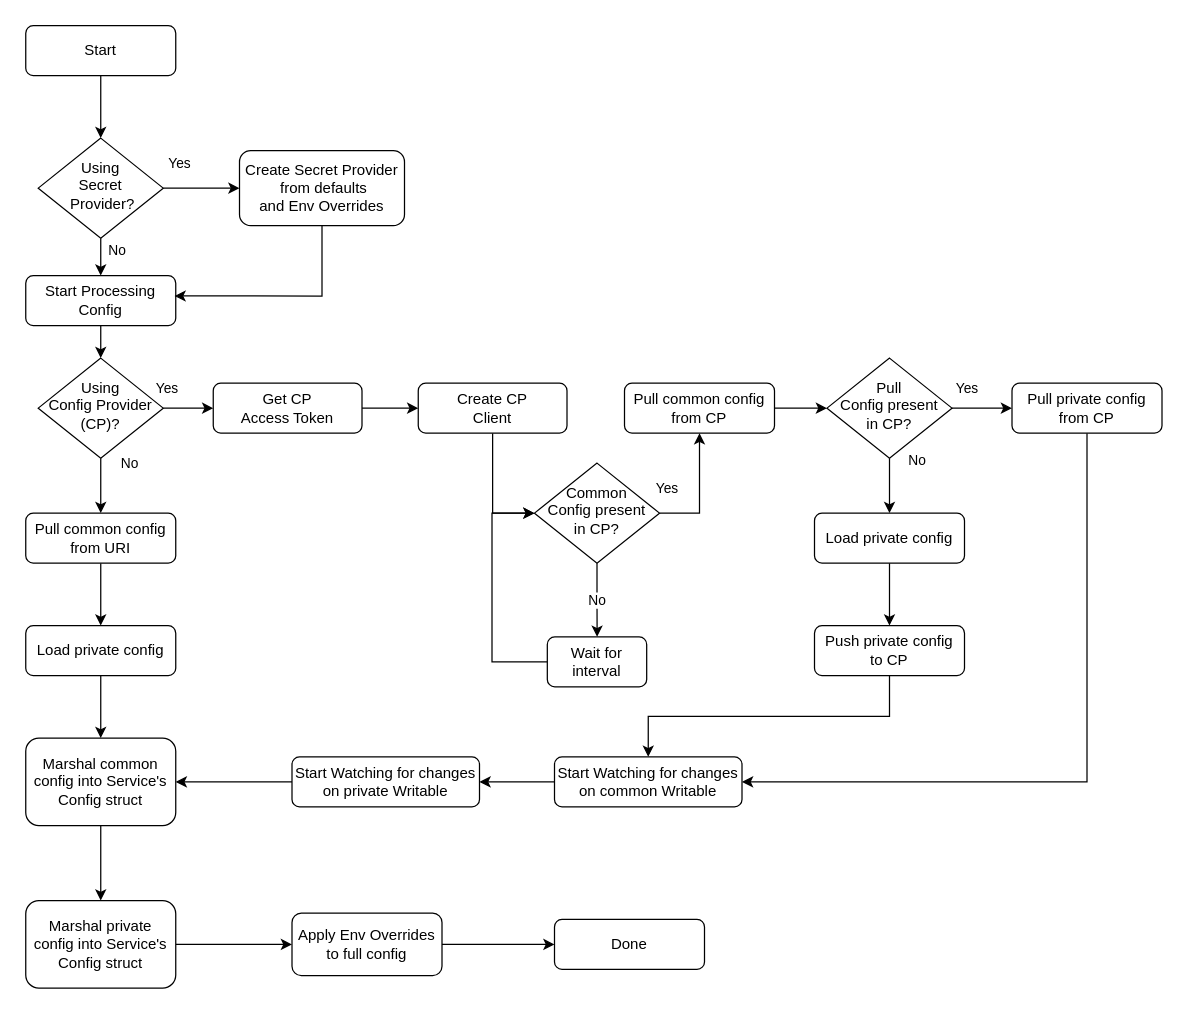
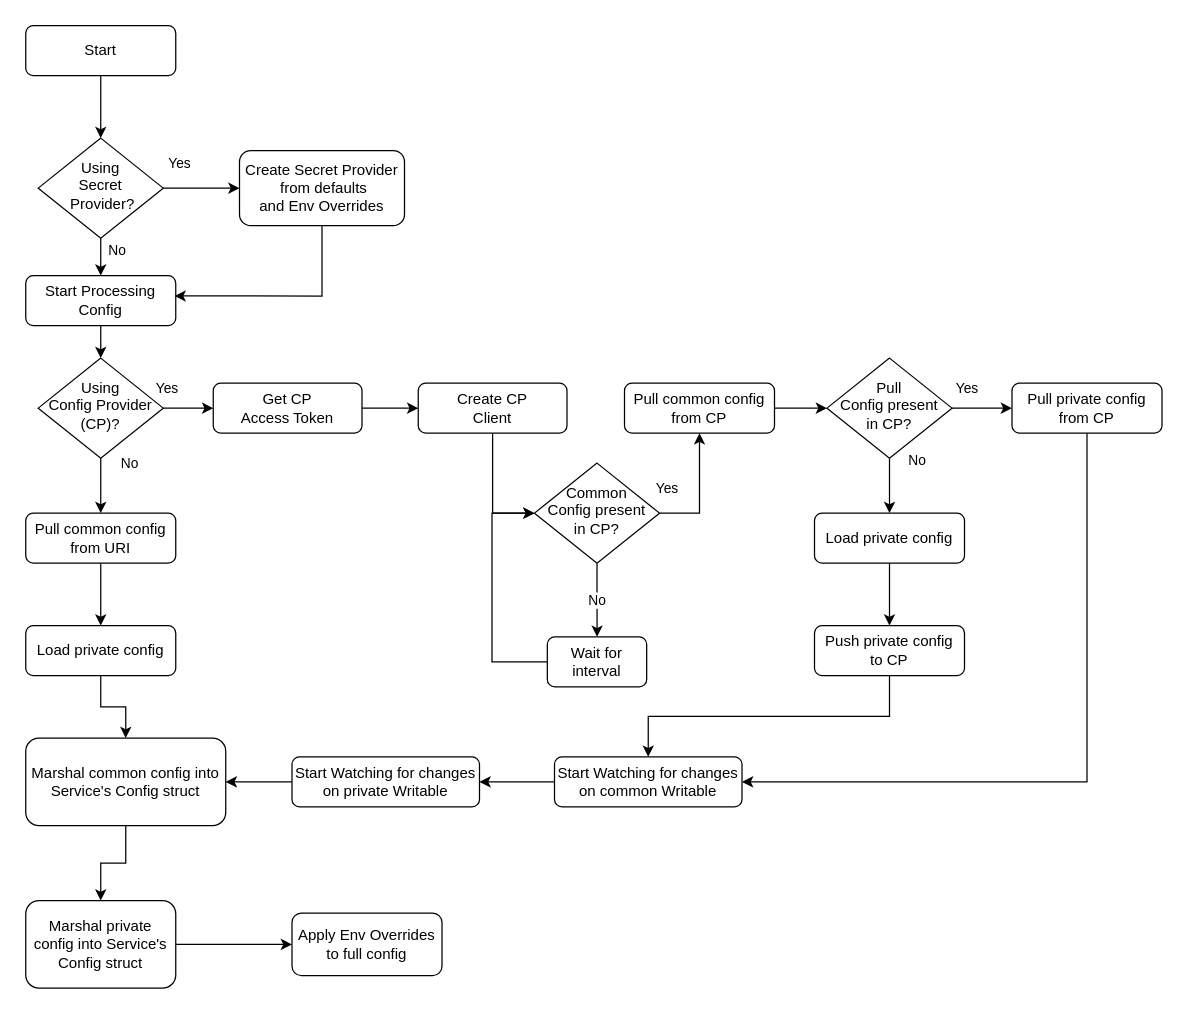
node "Marshal common config into Service's Config struct": size 150x88 -> 200x88
edge "Apply Env Overrides to full config" -> "Done": removed
node "Done": removed
